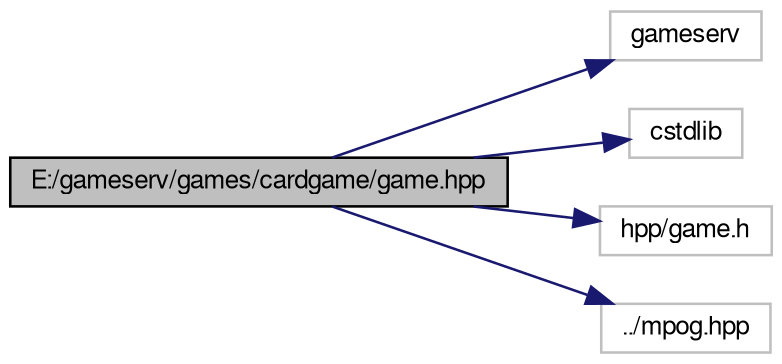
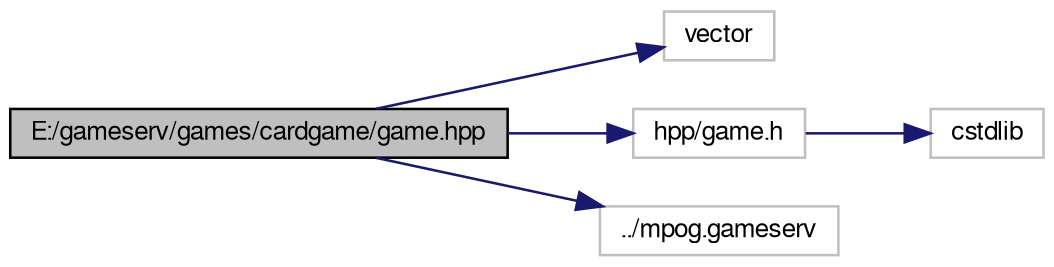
node "gameserv": label "gameserv" -> "vector"
edge "E:/gameserv/games/cardgame/game.hpp" -> "cstdlib": now "hpp/game.h" -> "cstdlib"
node "../mpog.hpp": label "../mpog.hpp" -> "../mpog.gameserv"
